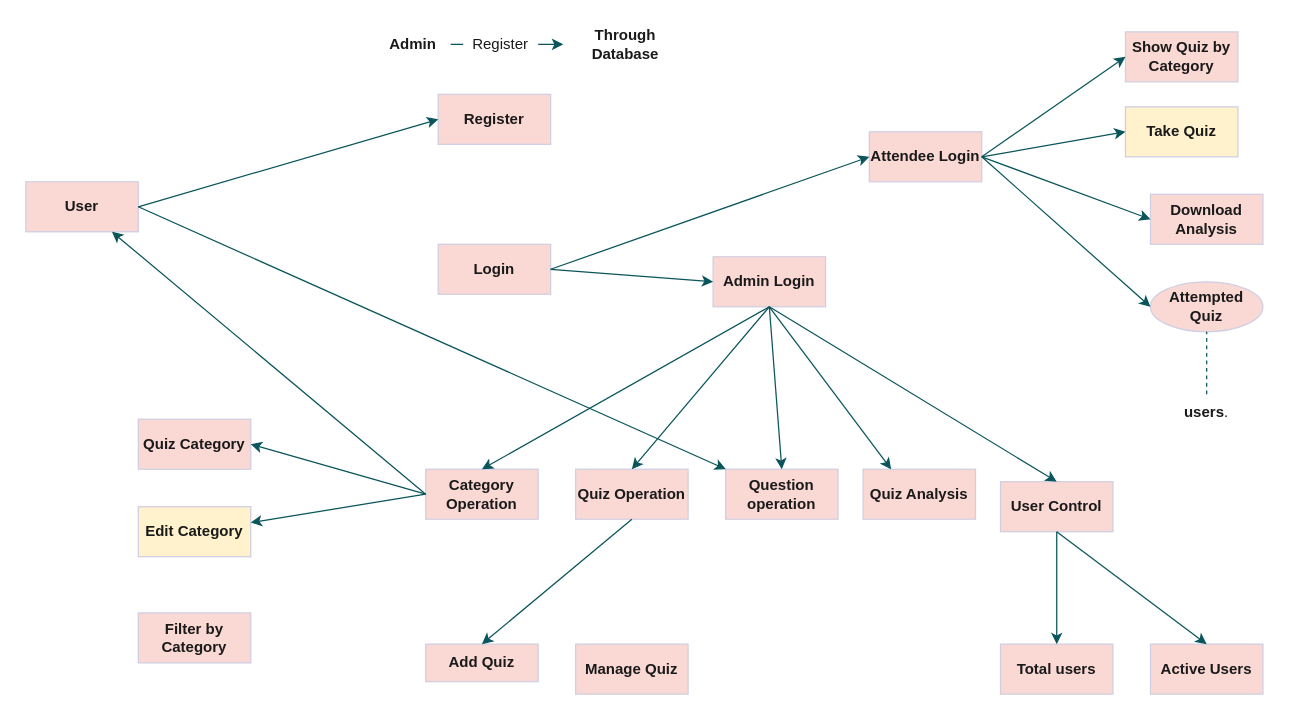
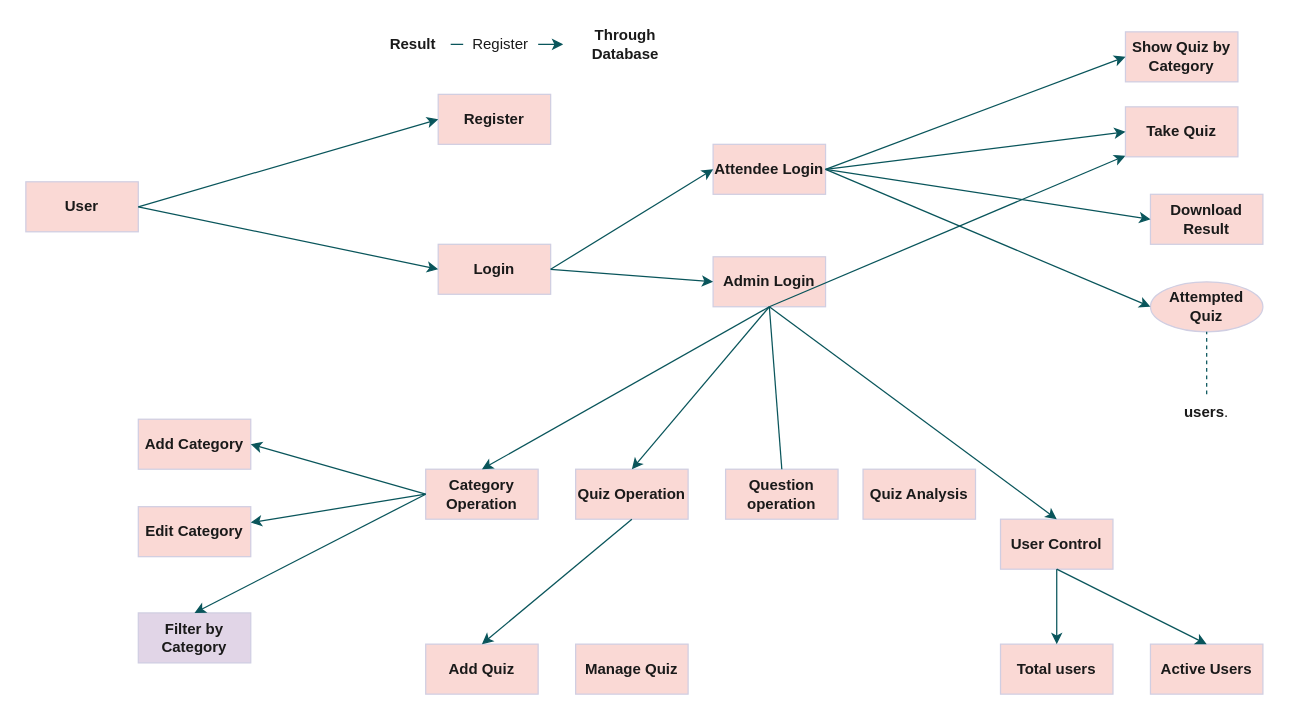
node "Admin": label "Admin" -> "Result"
node "Take Quiz": fillcolor #fff2cc -> #fad9d5
node "Attendee Login": moved (926, 157) -> (769, 169)
node "Download Analysis": label "Download Analysis" -> "Download Result"
edge "User" -> "Question operation": now "User" -> "Login"
edge "Category Operation" -> "User": now "Category Operation" -> "Filter by Category"
edge "Admin Login" -> "Quiz Analysis": now "Admin Login" -> "Take Quiz"
node "Quiz Category": label "Quiz Category" -> "Add Category"
edge "Admin Login" -> "Question operation": arrowhead classic -> none
node "User Control": moved (1057, 507) -> (1057, 544)
node "Edit Category": fillcolor #fff2cc -> #fad9d5
node "Filter by Category": fillcolor #fad9d5 -> #e1d5e7
node "Add Quiz": size 113x38 -> 113x50
